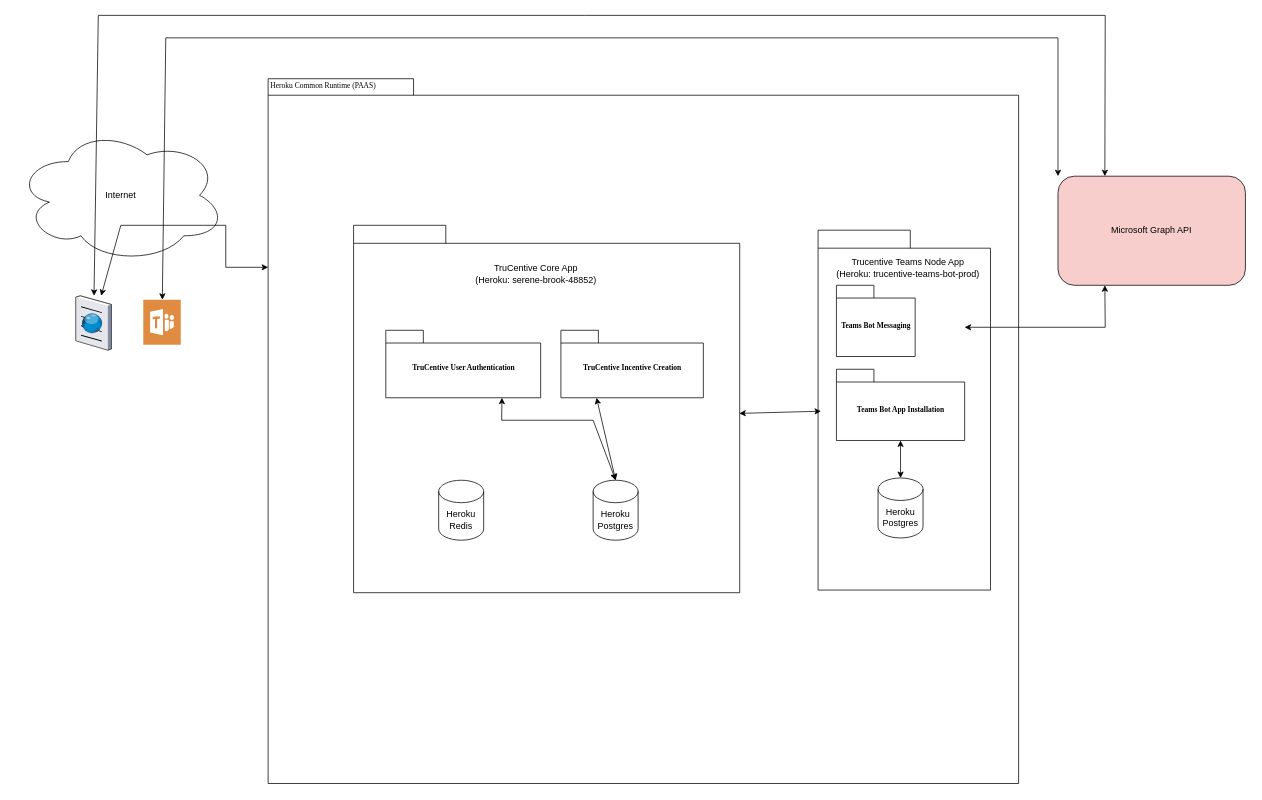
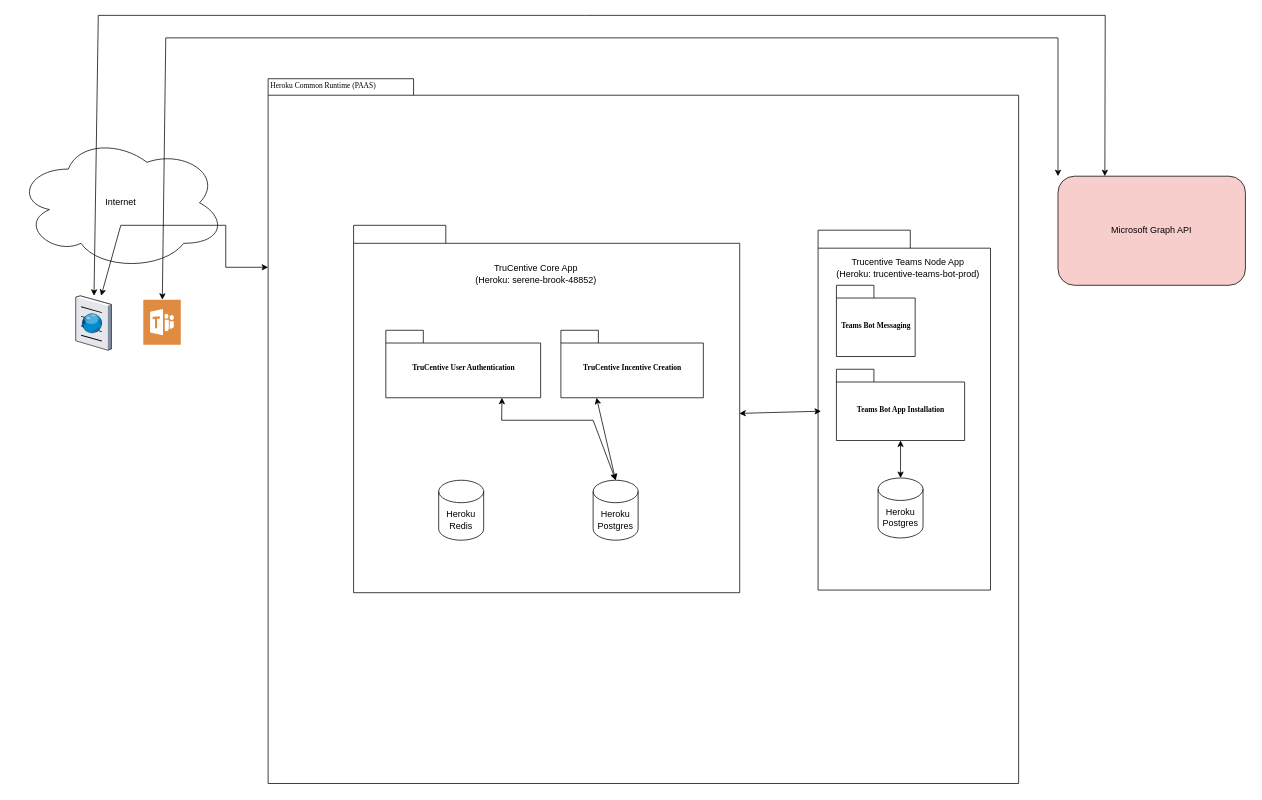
node "Internet": moved (120, 195) -> (120, 203)
edge "Microsoft Graph API" -- "Teams Bot Messaging": removed
